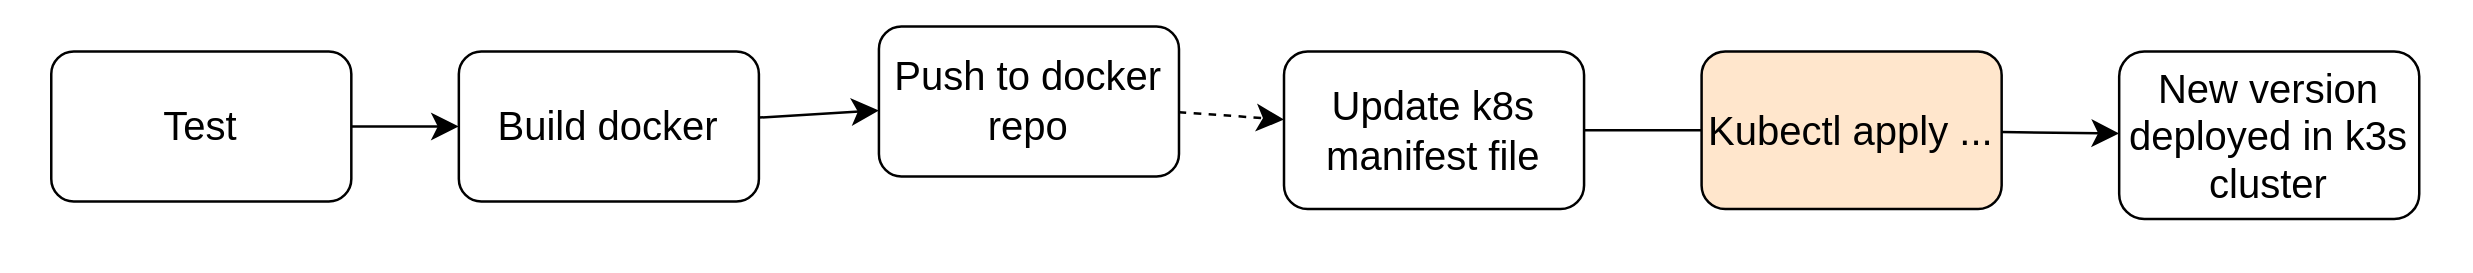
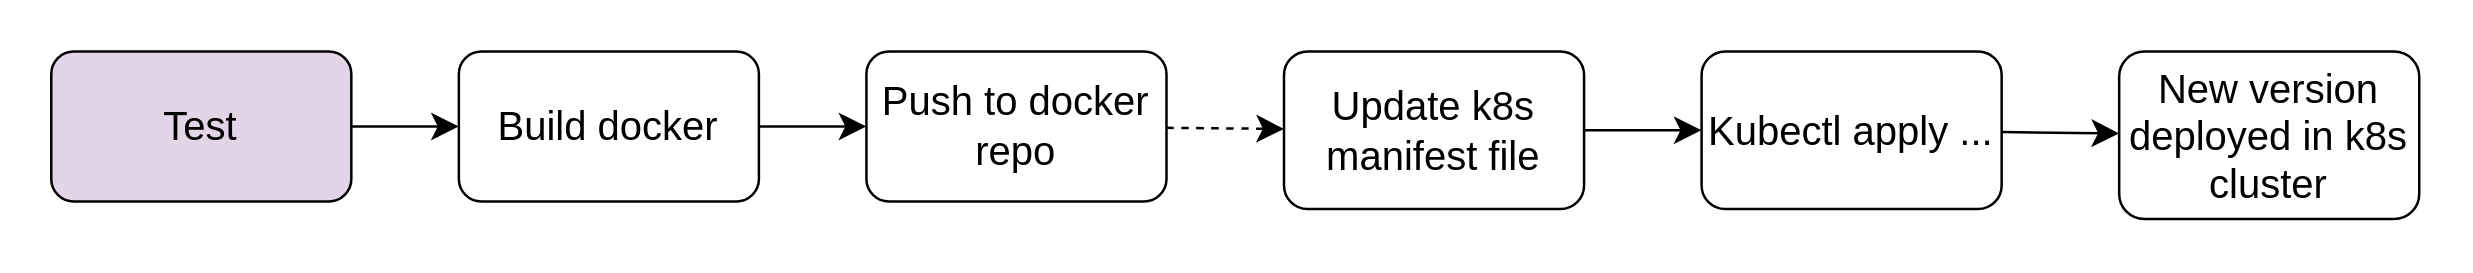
node "Push to docker repo": moved (1029, 101) -> (1016, 126)
node "Test": fillcolor #ffffff -> #e1d5e7
edge "Update k8s manifest file" -- "Kubectl apply ...": arrowhead none -> classic
node "Kubectl apply ...": fillcolor #ffe6cc -> #ffffff
node "New version deployed in k3s cluster": label "New version deployed in k3s cluster" -> "New version deployed in k8s cluster"
